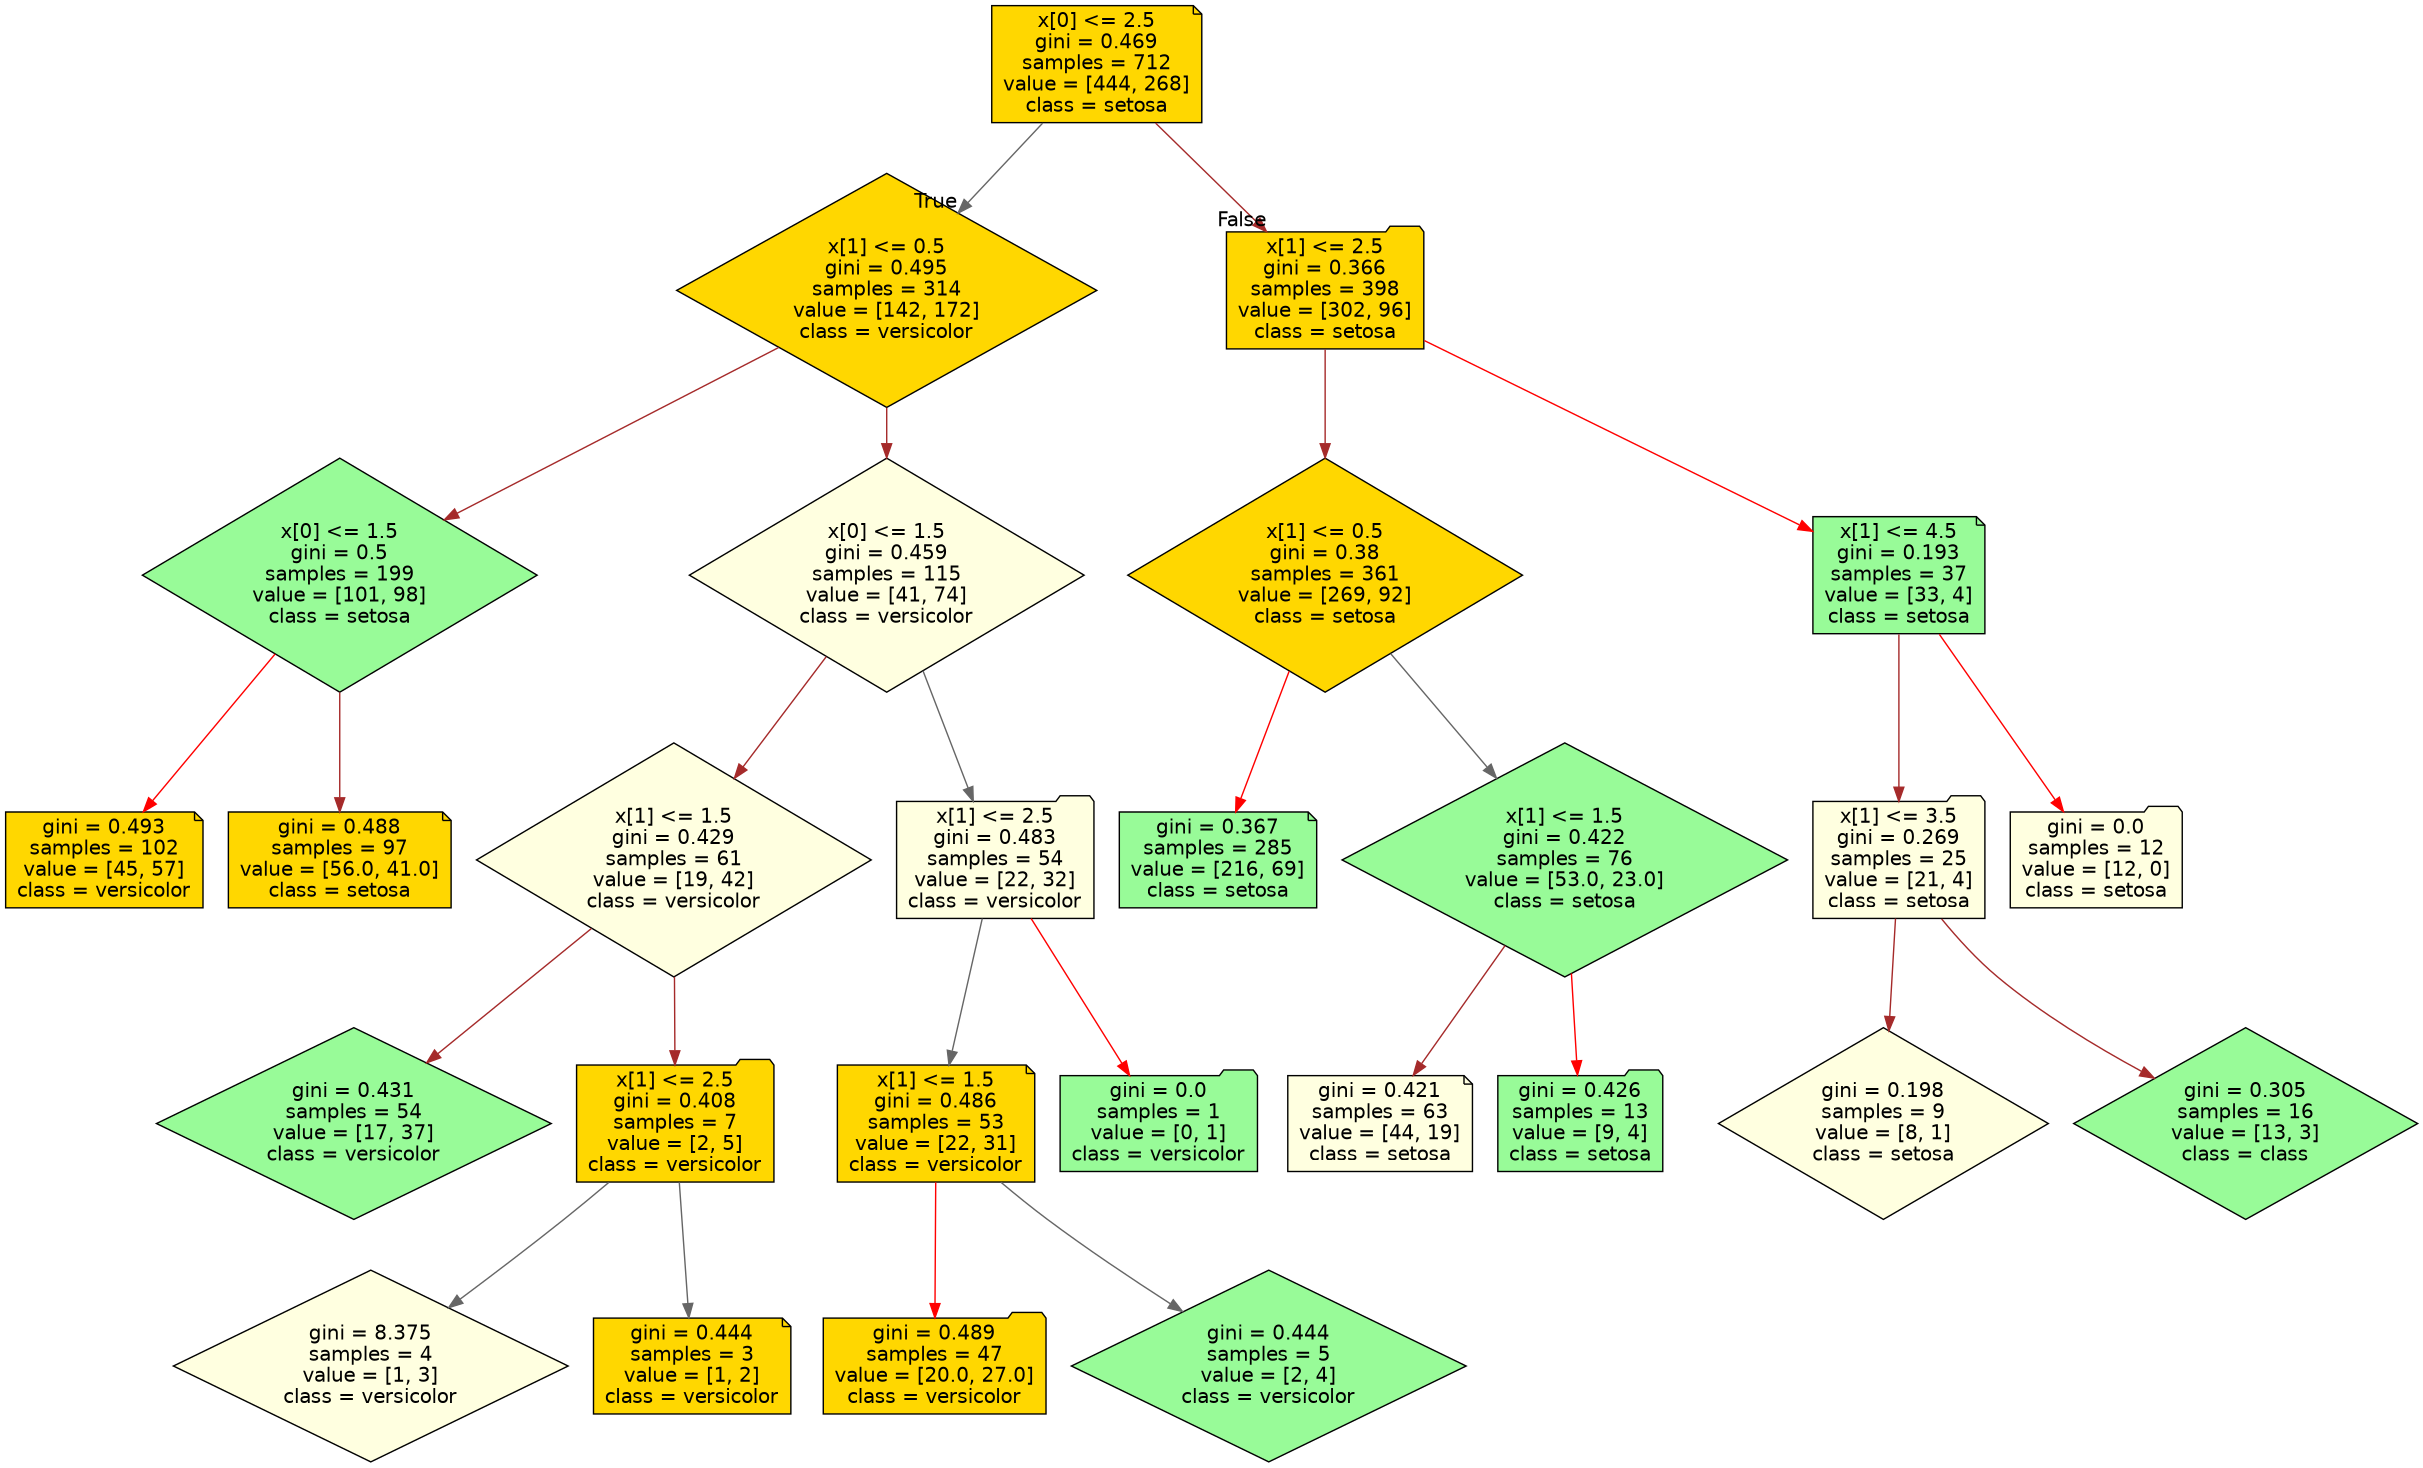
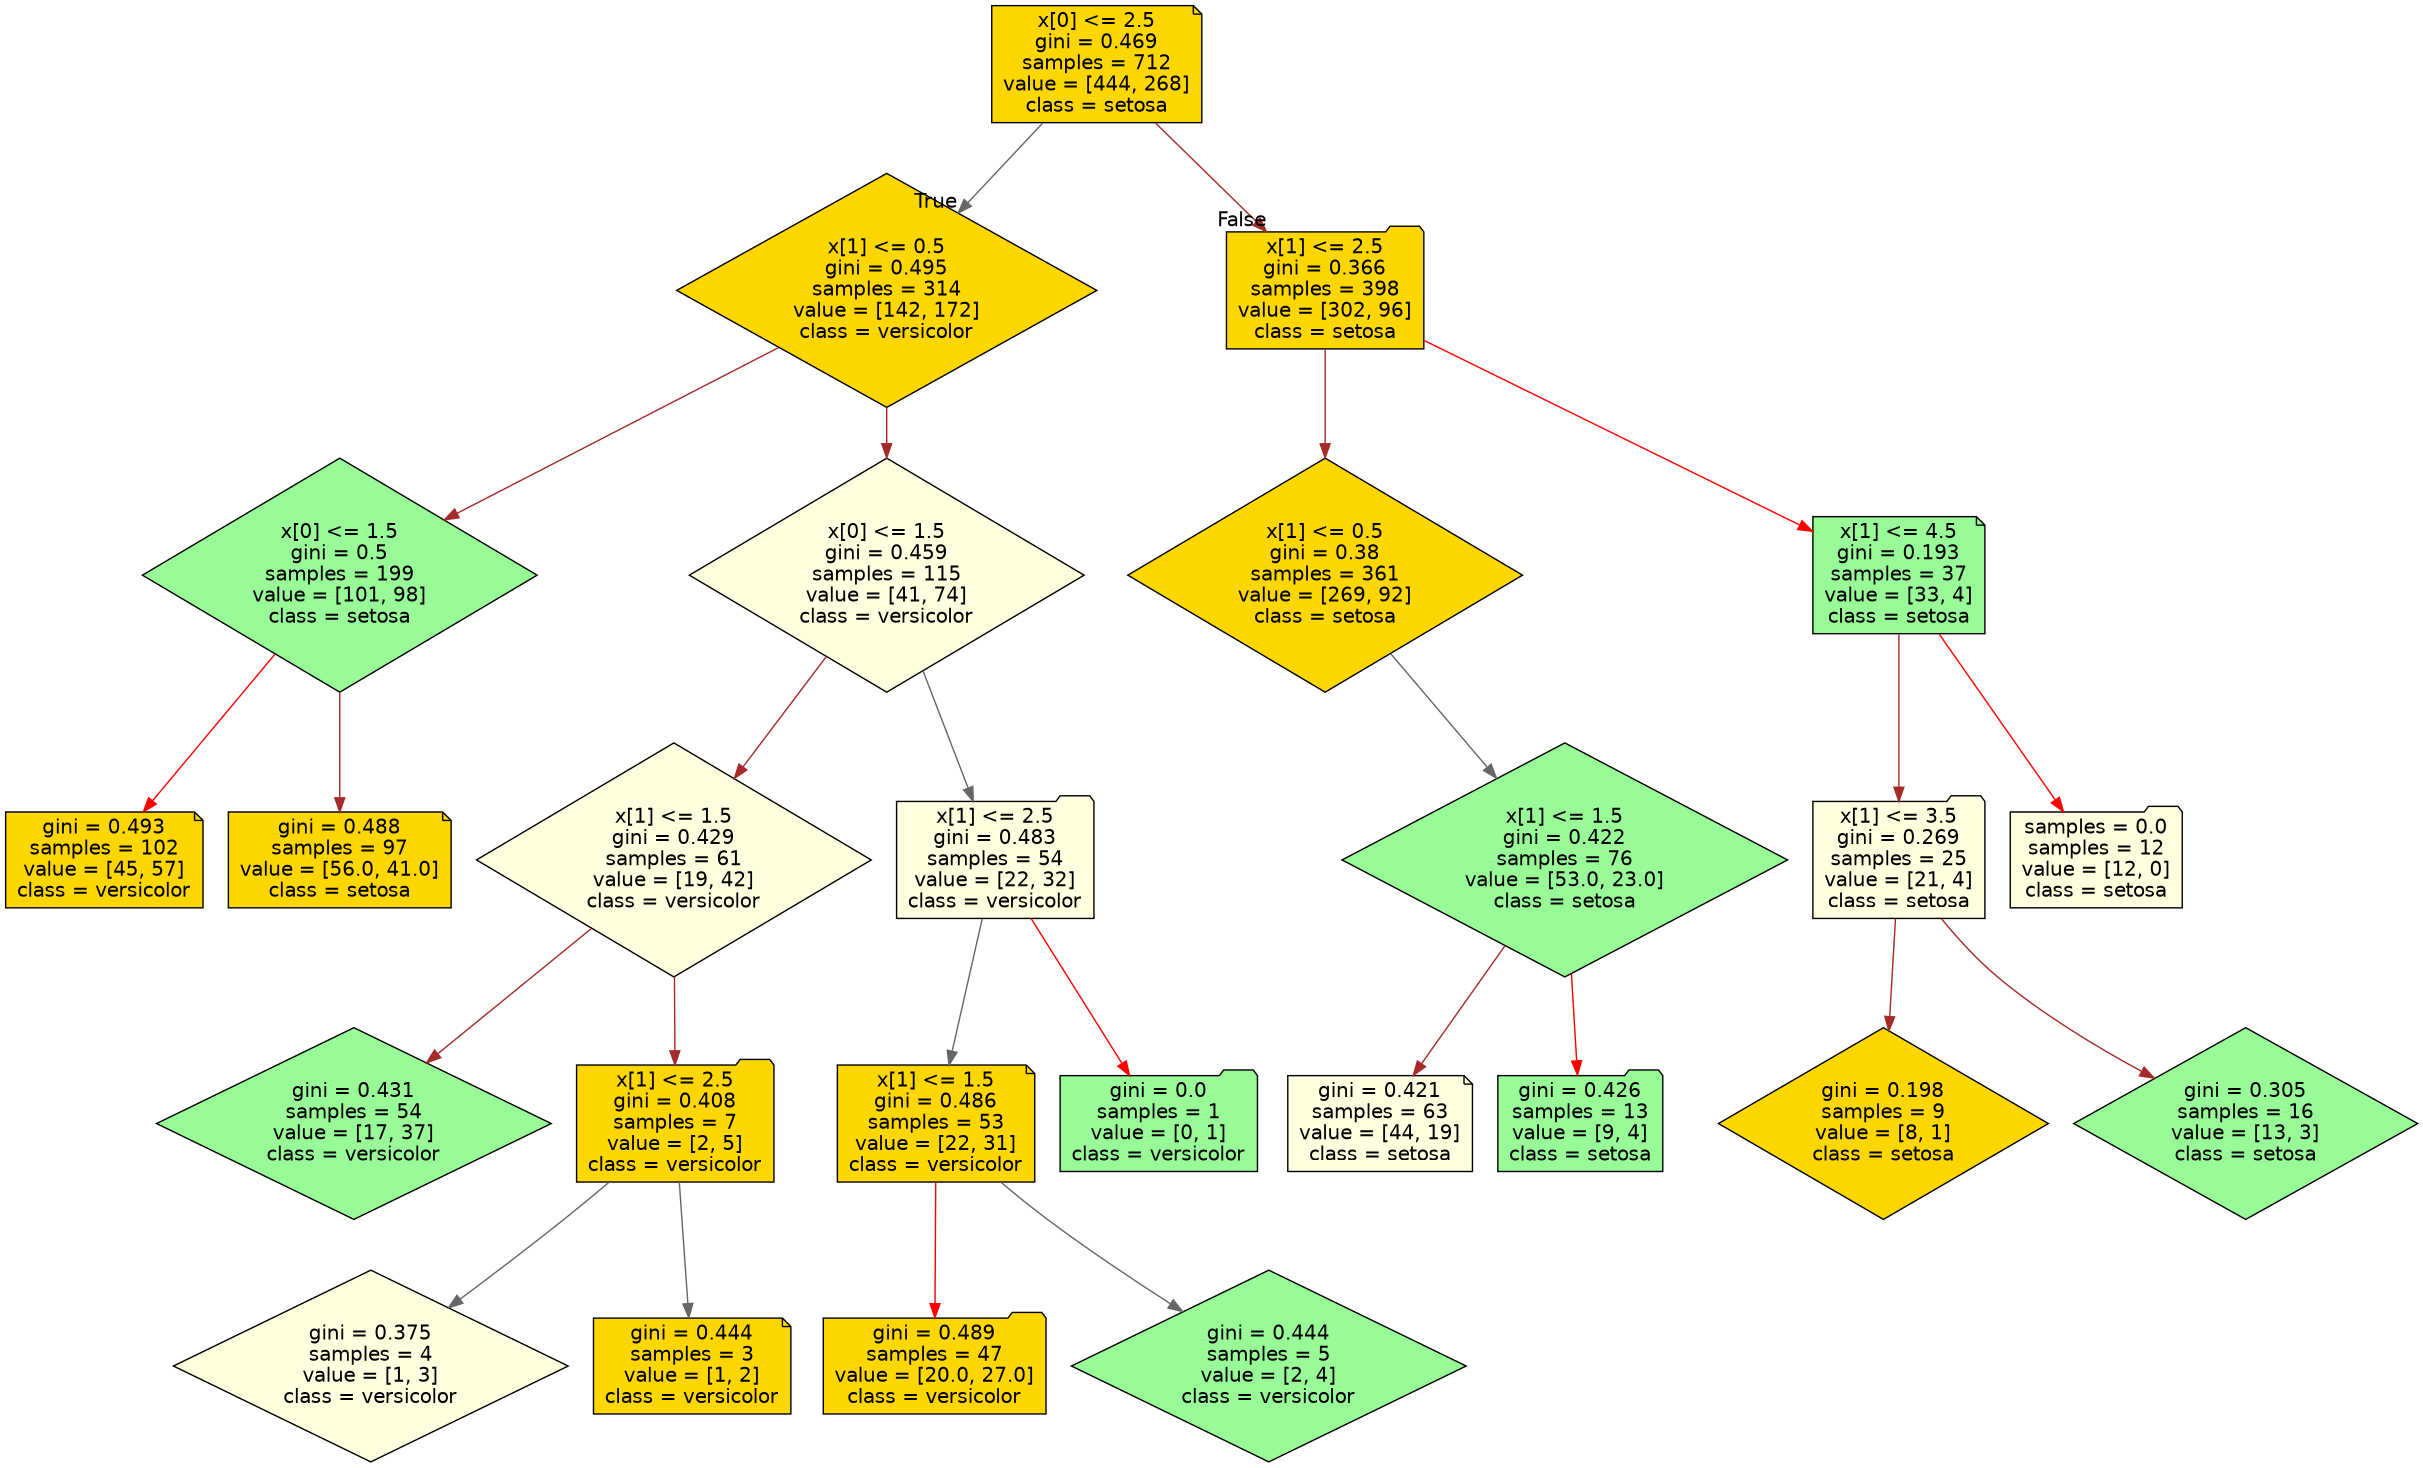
node "gini = 0.367 samples = 285 value = [216, 69] class = setosa": removed
node "gini = 0.0 samples = 12 value = [12, 0] class = setosa": label "gini = 0.0 samples = 12 value = [12, 0] class = setosa" -> "samples = 0.0 samples = 12 value = [12, 0] class = setosa"
node "gini = 0.198 samples = 9 value = [8, 1] class = setosa": fillcolor lightyellow -> gold
node "gini = 0.305 samples = 16 value = [13, 3] class = class": label "gini = 0.305 samples = 16 value = [13, 3] class = class" -> "gini = 0.305 samples = 16 value = [13, 3] class = setosa"
node "gini = 8.375 samples = 4 value = [1, 3] class = versicolor": label "gini = 8.375 samples = 4 value = [1, 3] class = versicolor" -> "gini = 0.375 samples = 4 value = [1, 3] class = versicolor"
